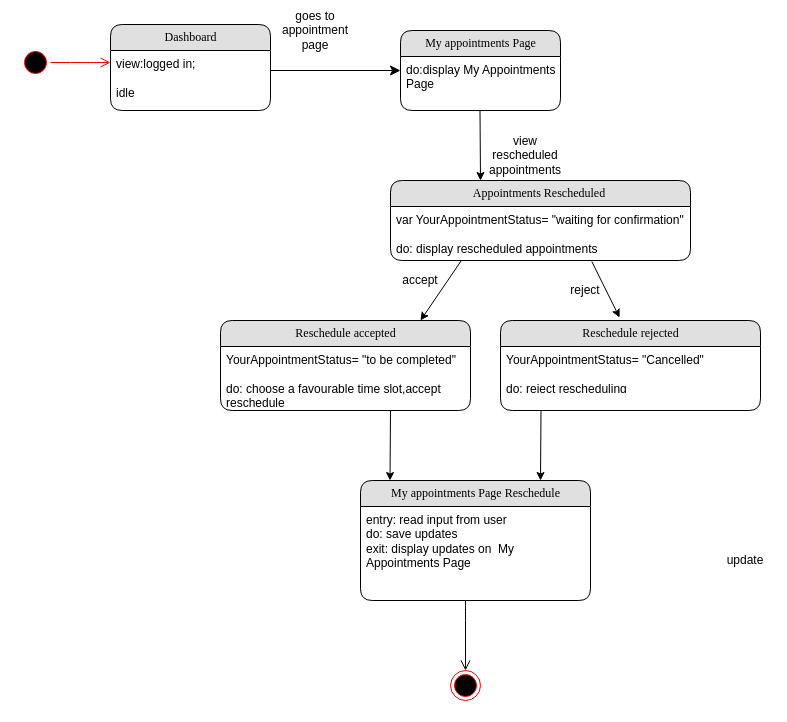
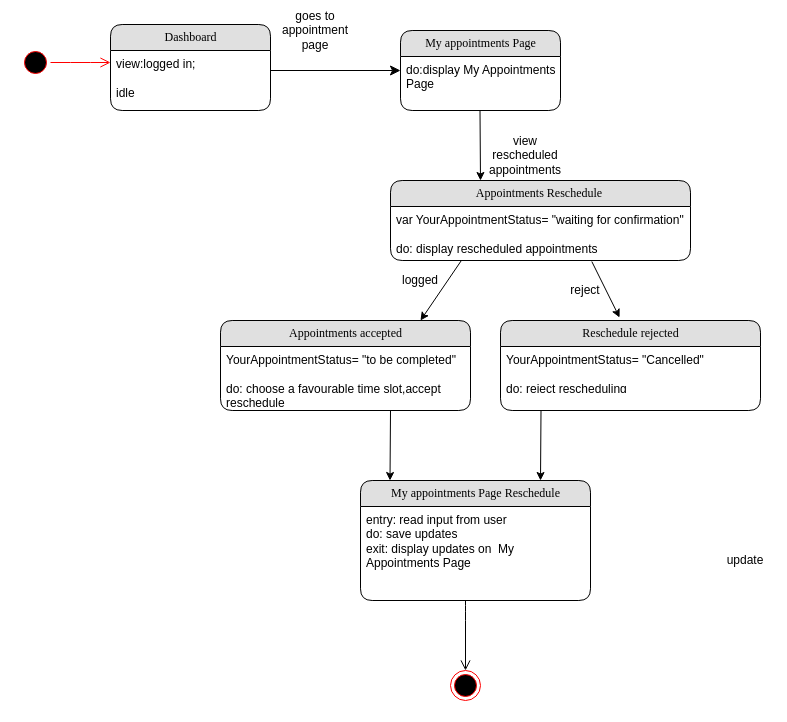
node "Appointments Rescheduled": label "Appointments Rescheduled" -> "Appointments Reschedule"
node "accept": label "accept" -> "logged"
node "Reschedule accepted": label "Reschedule accepted" -> "Appointments accepted"
